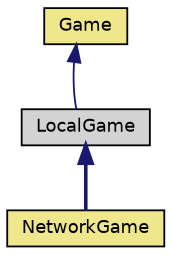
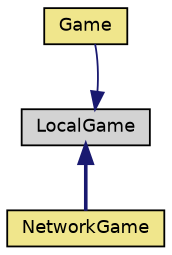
edge "LocalGame" -> "Game": reversed
